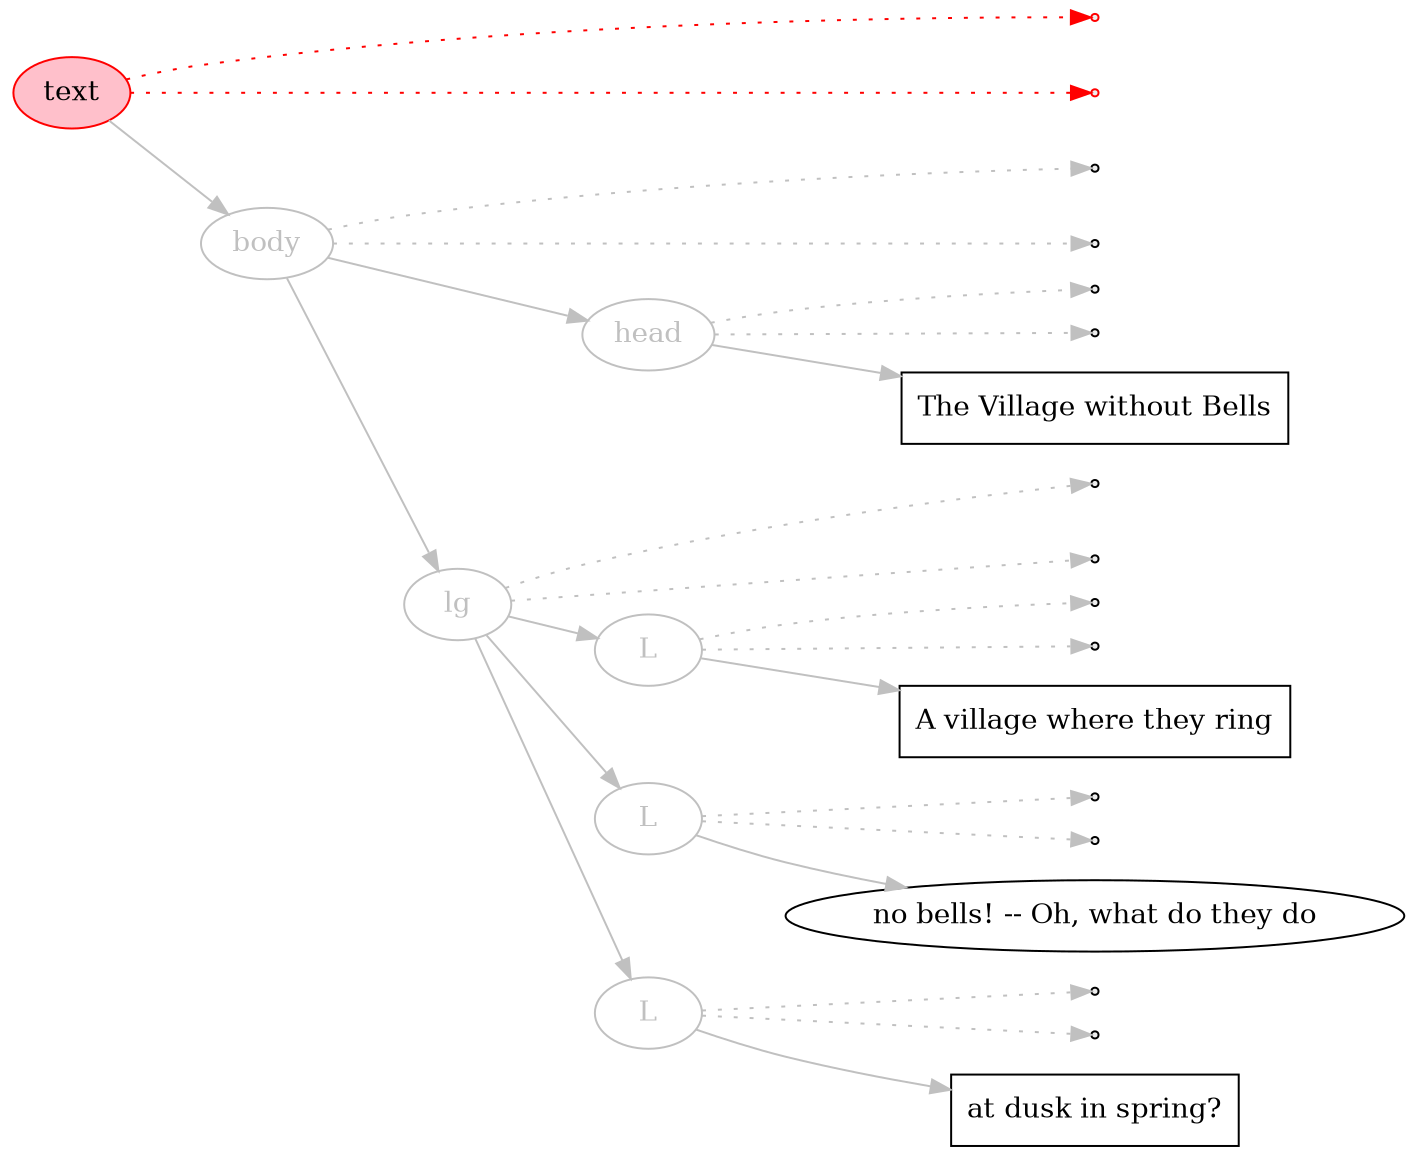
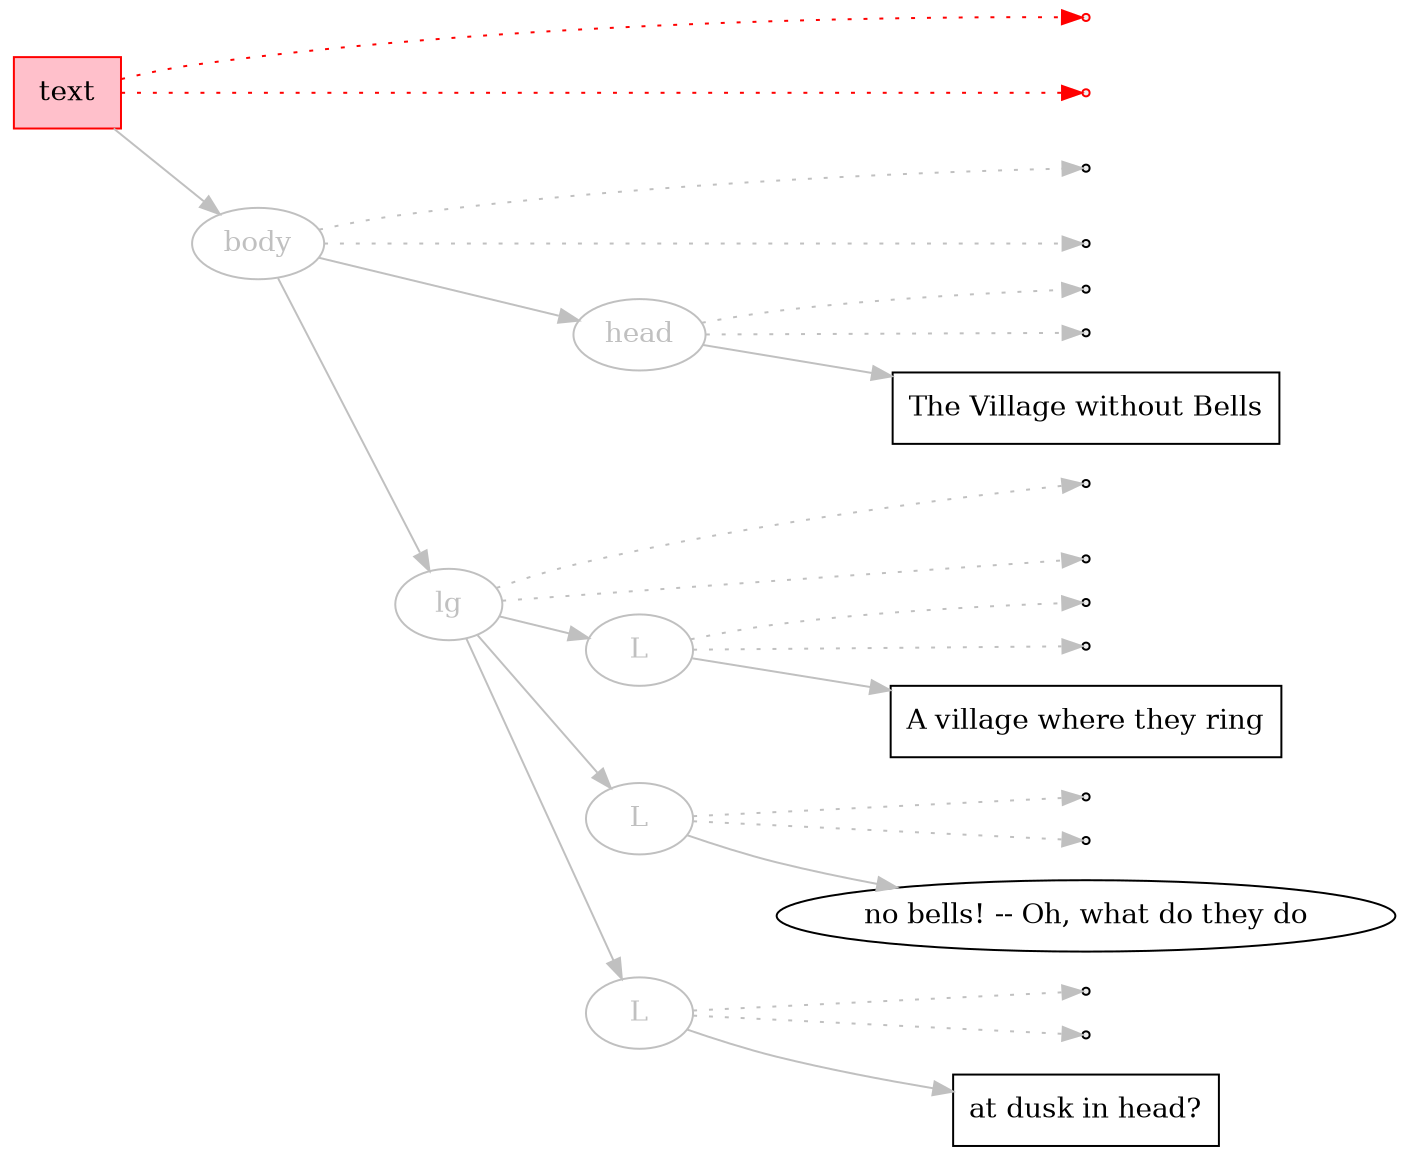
node "text": shape ellipse -> box
node "at dusk in spring?": label "at dusk in spring?" -> "at dusk in head?"
